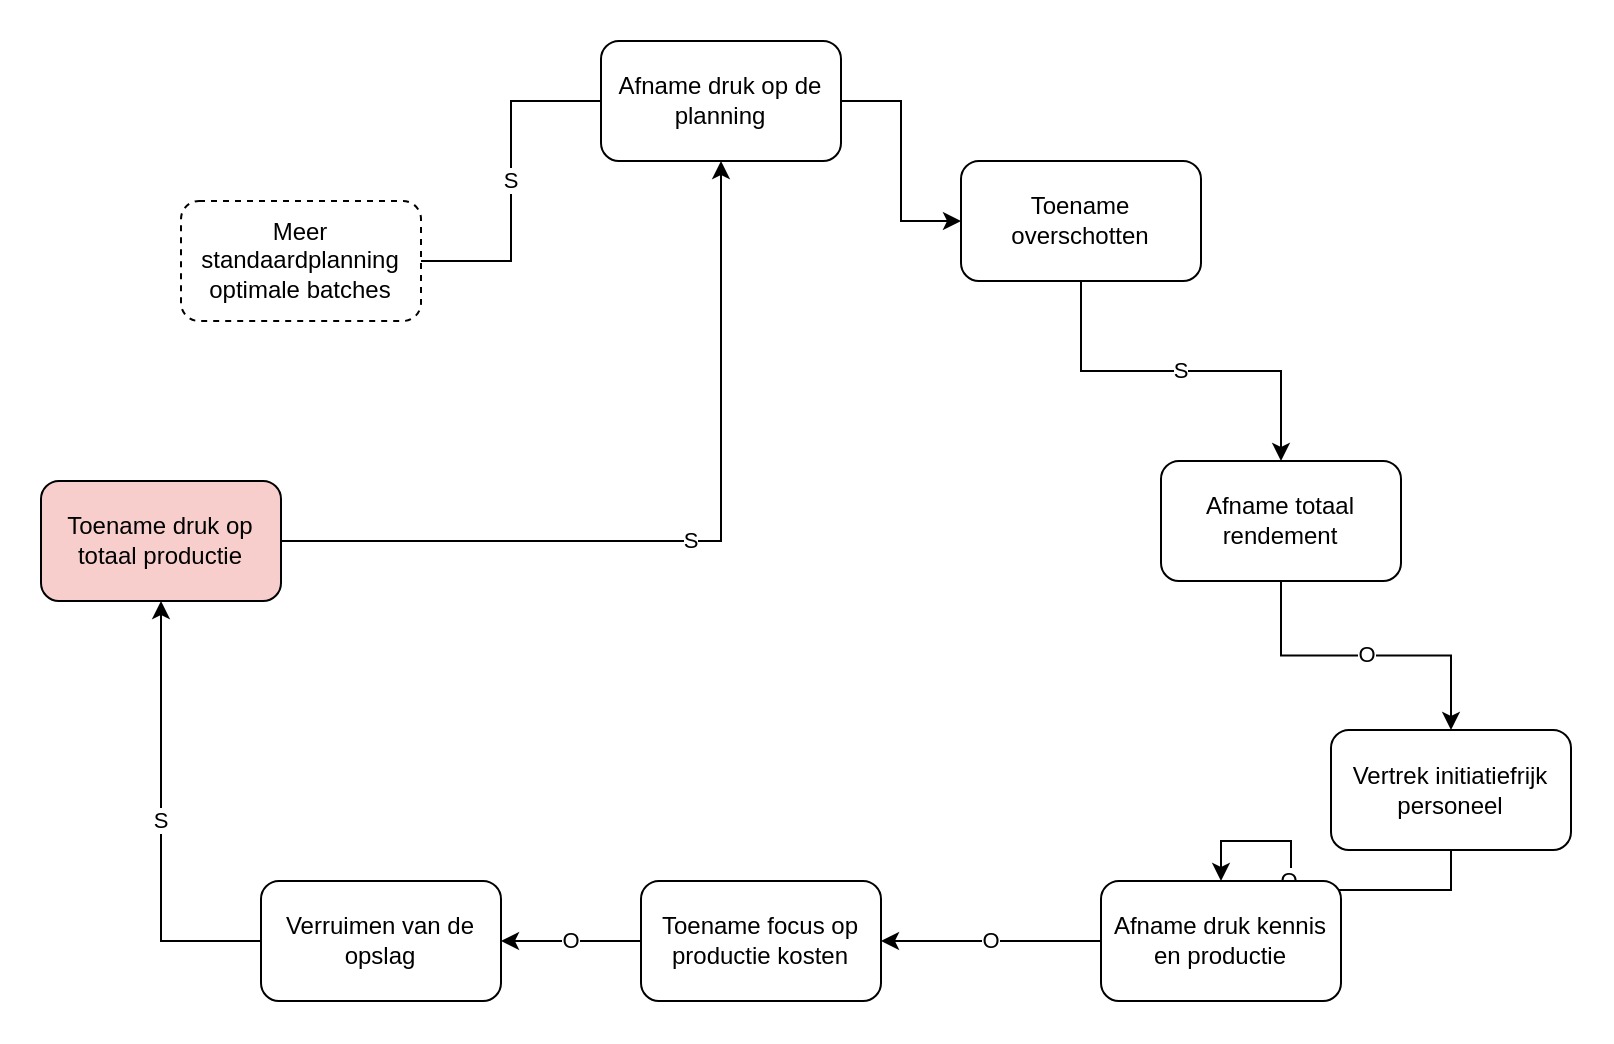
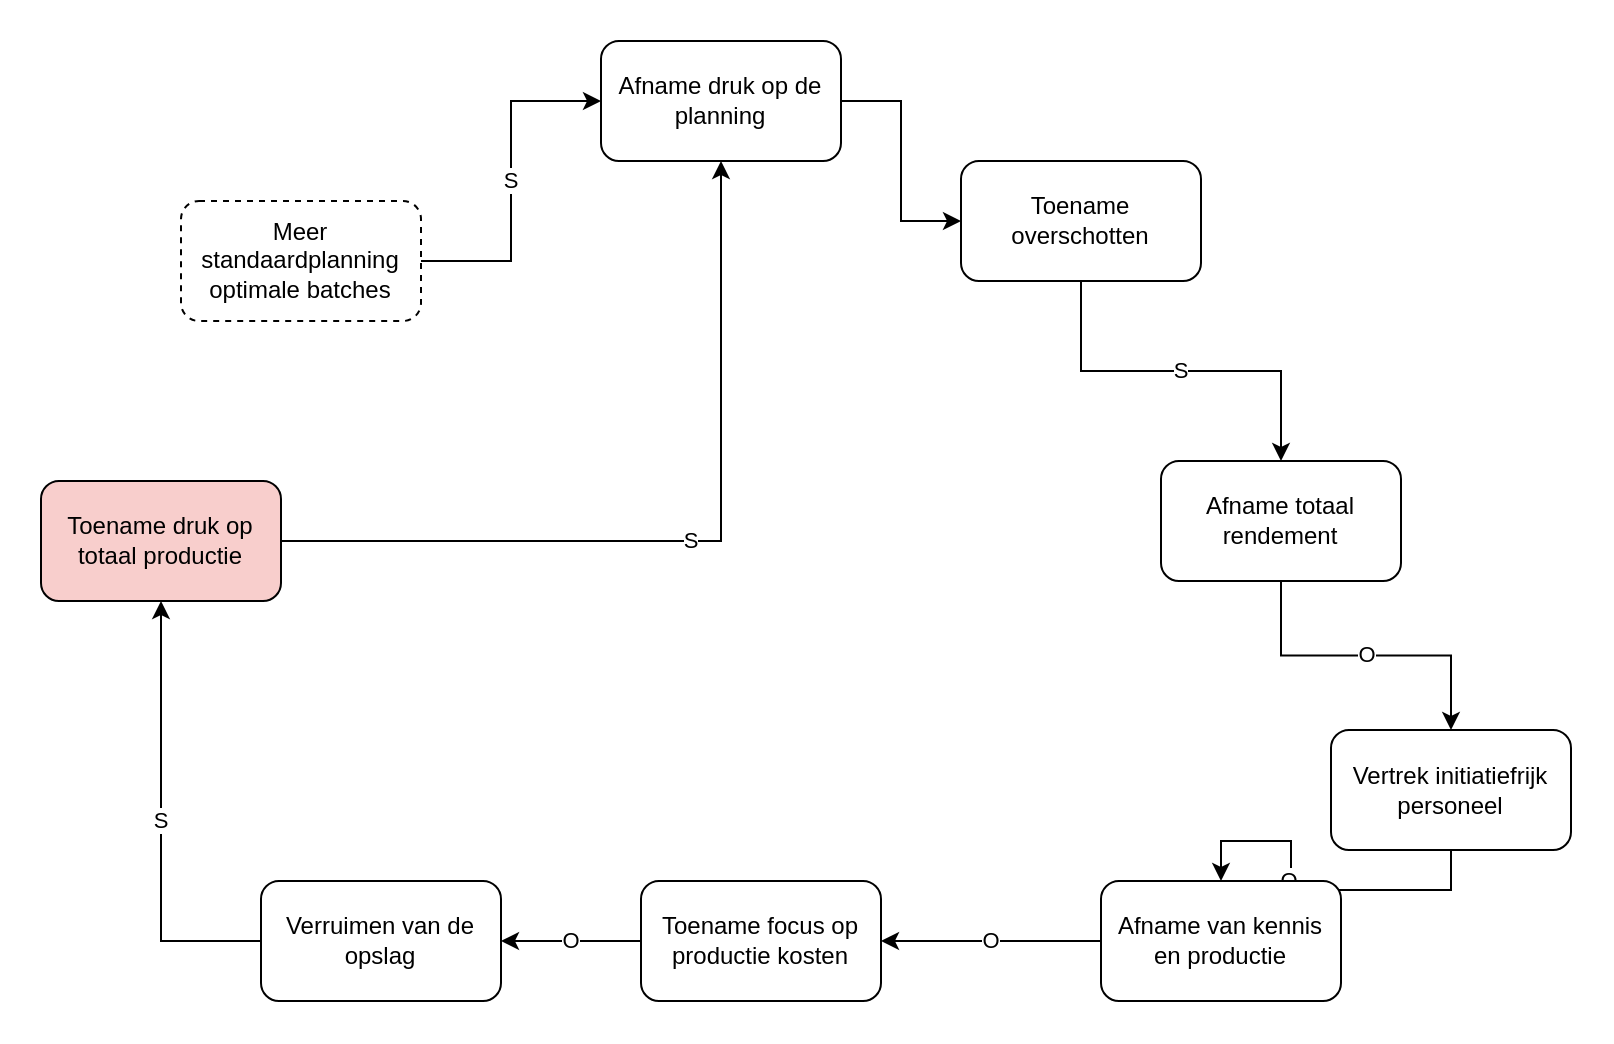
edge "Afname druk op de planning" -- "Meer standaardplanning optimale batches": arrowhead none -> classic
node "Afname druk kennis en productie": label "Afname druk kennis en productie" -> "Afname van kennis en productie"
